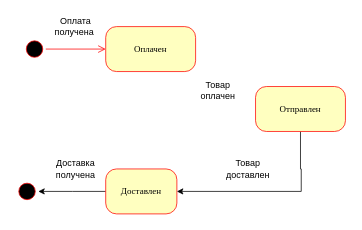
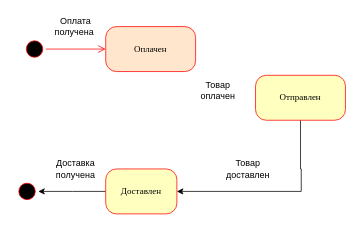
node "Оплачен": fillcolor #ffffc0 -> #ffe6cc
node "Отправлен": moved (300, 109) -> (300, 98)
